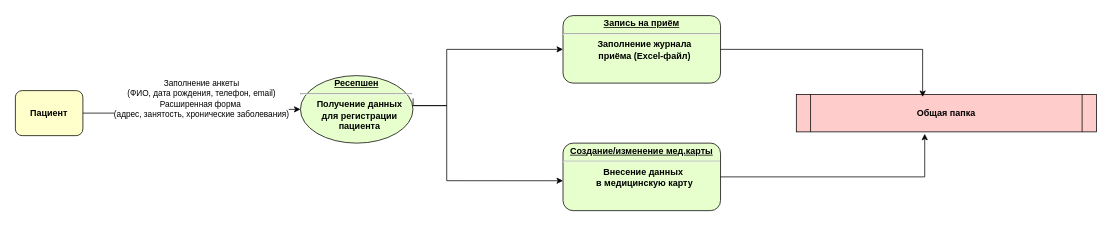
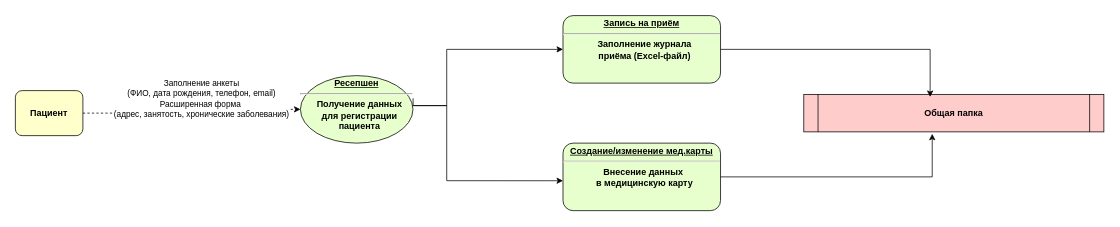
edge "Пациент" -> "Ресепшен Получение данных для регистрации пациента": style solid -> dashed
node "Общая папка": moved (946, 113) -> (954, 113)
